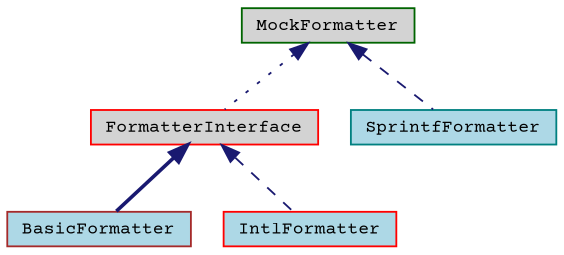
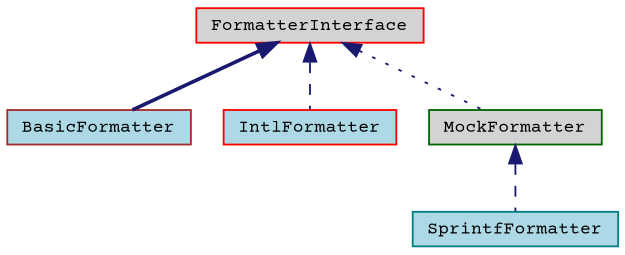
edge "FormatterInterface" -> "MockFormatter": reversed
